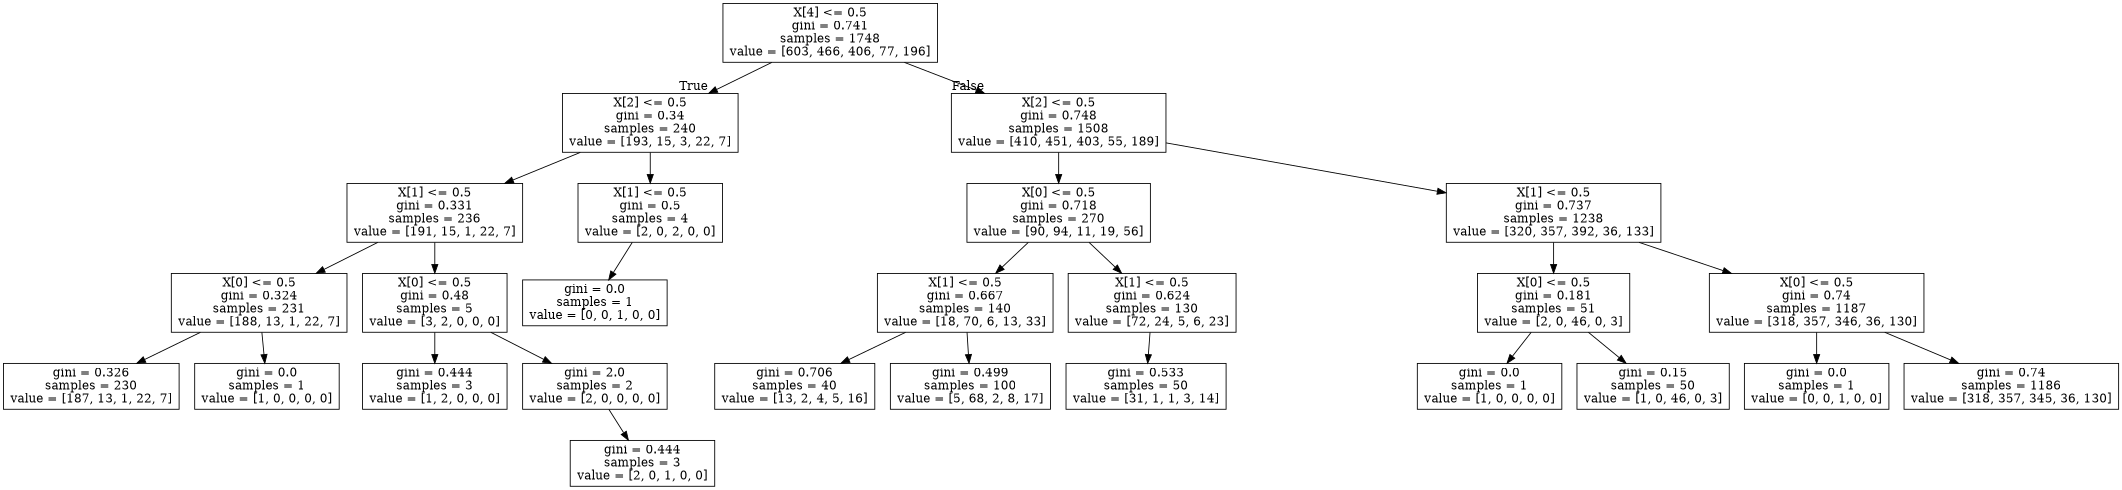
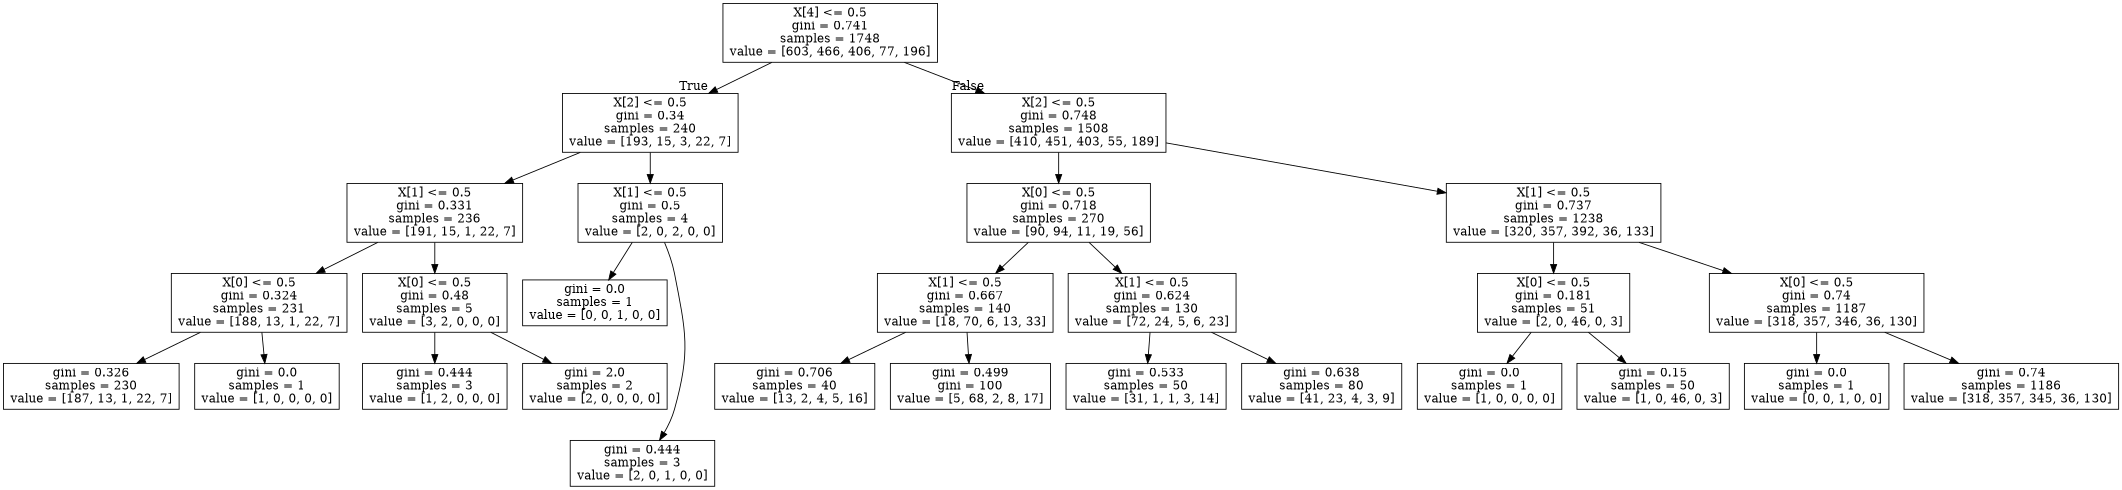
node "gini = 0.499 samples = 100 value = [5, 68, 2, 8, 17]": label "gini = 0.499 samples = 100 value = [5, 68, 2, 8, 17]" -> "gini = 0.499 gini = 100 value = [5, 68, 2, 8, 17]"
node "gini = 0.638 samples = 80 value = [41, 23, 4, 3, 9]": added
edge "gini = 2.0 samples = 2 value = [2, 0, 0, 0, 0]" -> "gini = 0.444 samples = 3 value = [2, 0, 1, 0, 0]": now "X[1] <= 0.5 gini = 0.5 samples = 4 value = [2, 0, 2, 0, 0]" -> "gini = 0.444 samples = 3 value = [2, 0, 1, 0, 0]"
